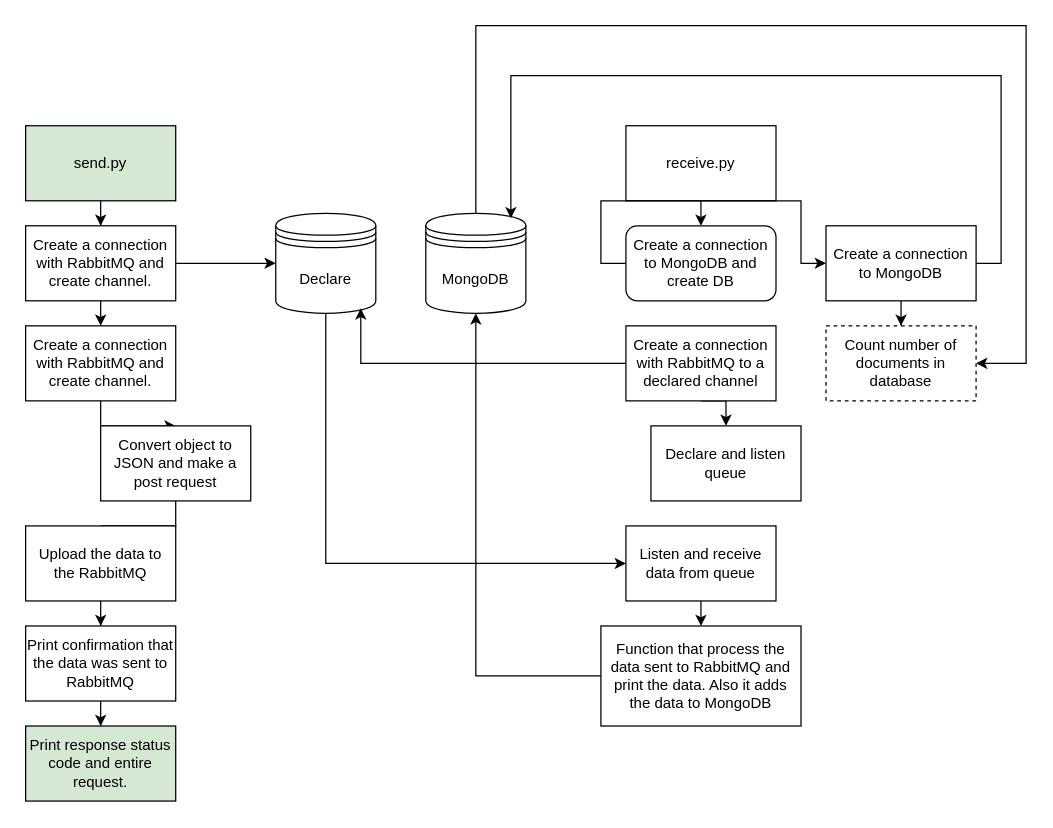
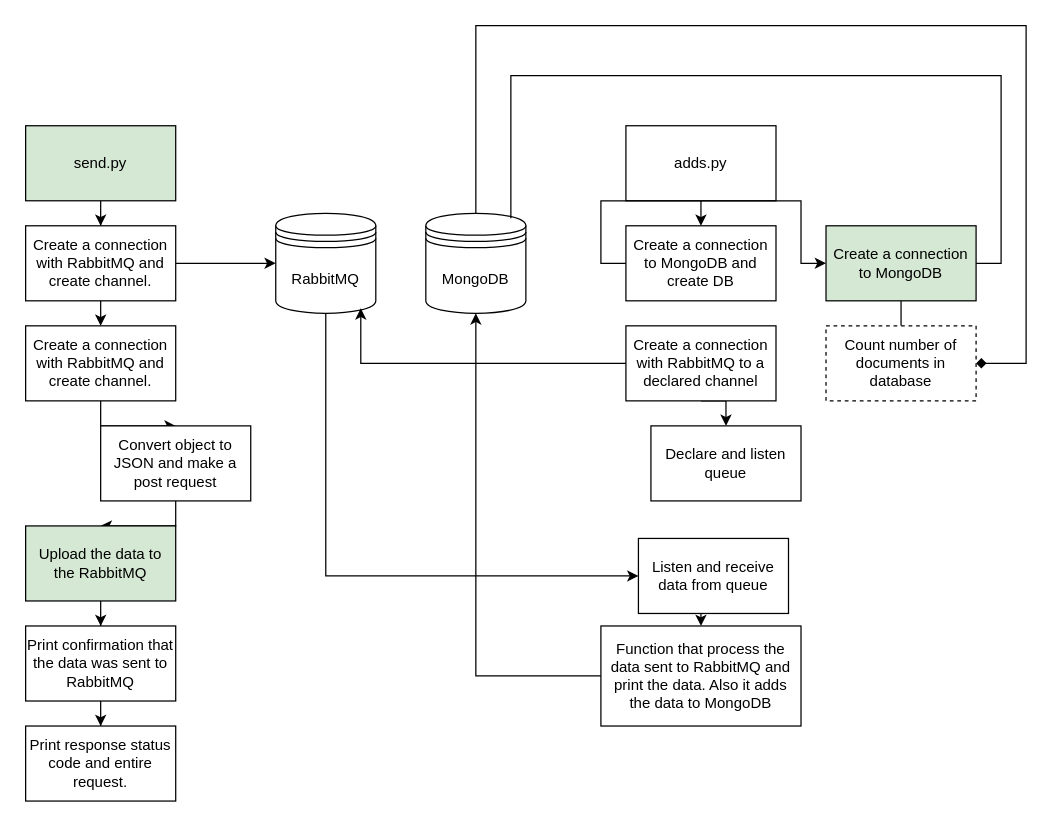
node "receive.py": label "receive.py" -> "adds.py"
edge "Create a connection to MongoDB" -> "MongoDB": arrowhead classic -> none
node "Create a connection to MongoDB and create DB": shape rounded rectangle -> rectangle
node "Create a connection to MongoDB": fillcolor #ffffff -> #d5e8d4
node "Declare": label "Declare" -> "RabbitMQ"
edge "Create a connection to MongoDB" -> "Count number of documents in database": arrowhead classic -> none
edge "MongoDB" -> "Count number of documents in database": arrowhead classic -> diamond
edge "Convert object to JSON and make a post request" -- "Upload the data to the RabbitMQ": arrowhead none -> classic
node "Upload the data to the RabbitMQ": fillcolor #ffffff -> #d5e8d4
node "Listen and receive data from queue": moved (701, 563) -> (713, 576)
node "Print response status code and entire request.": fillcolor #d5e8d4 -> #ffffff
